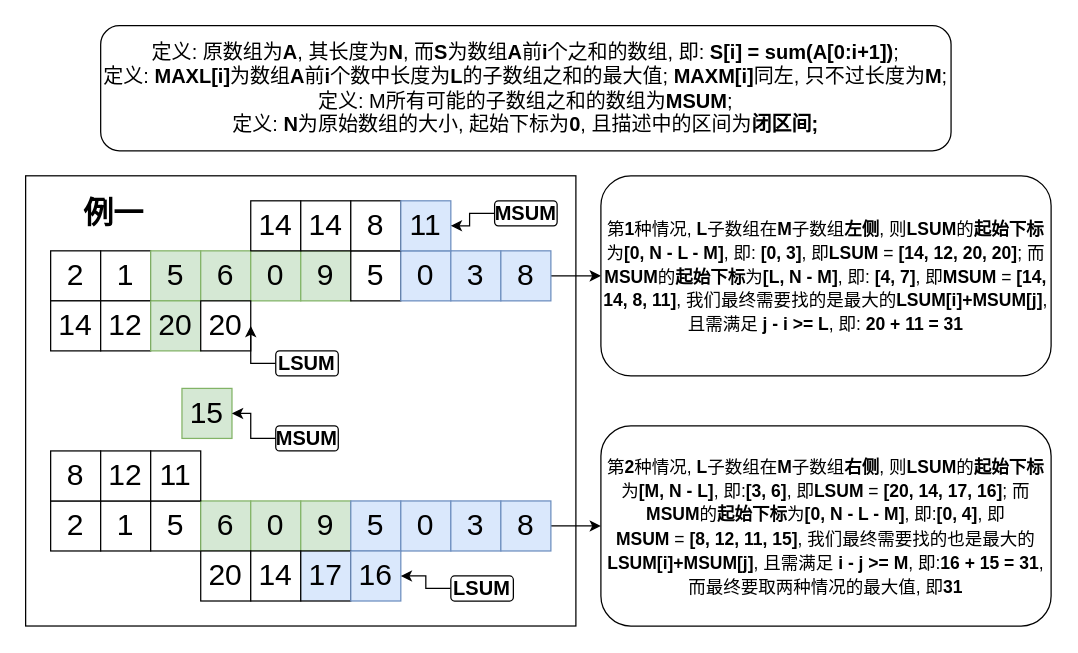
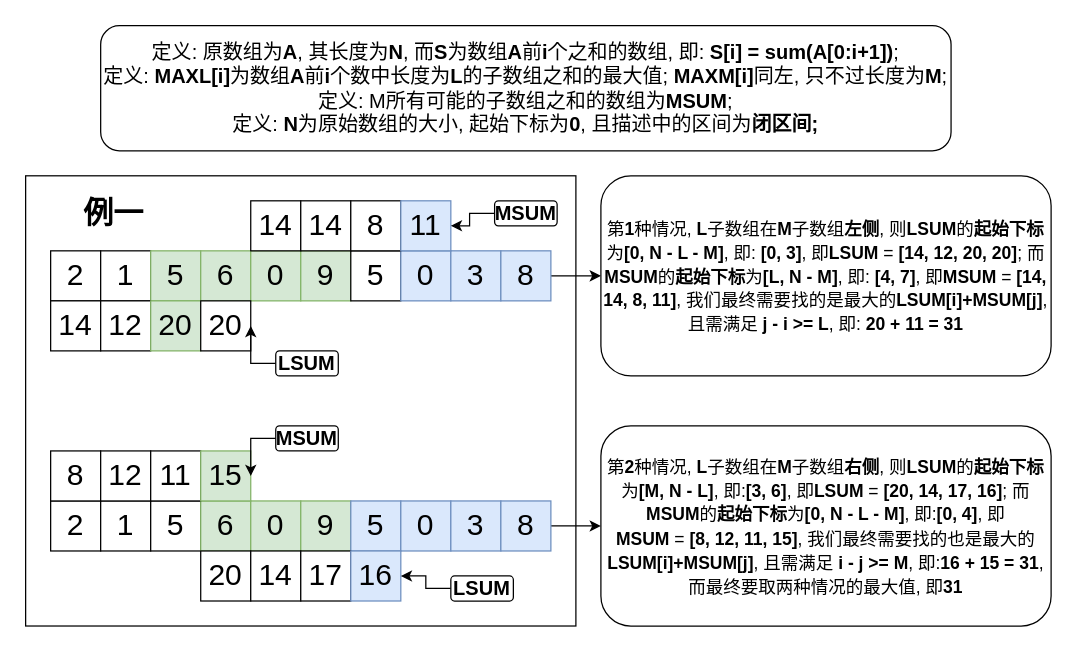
node "15": moved (207, 413) -> (226, 476)
node "17": fillcolor #dae8fc -> #ffffff
